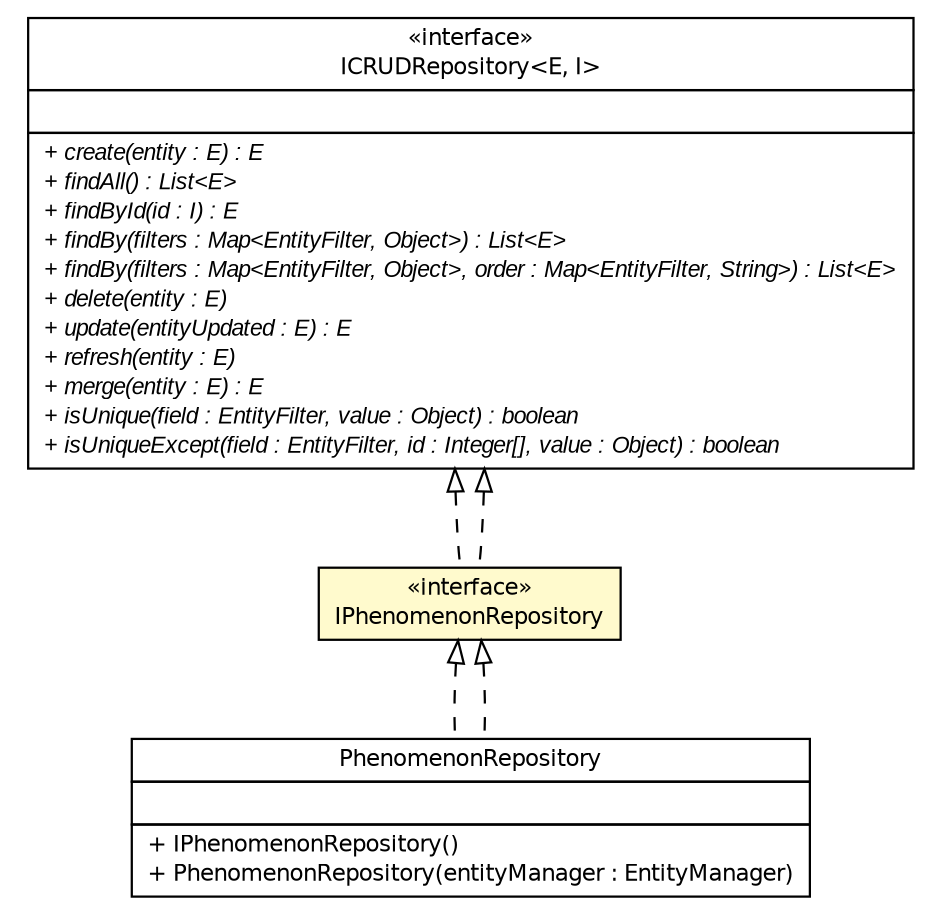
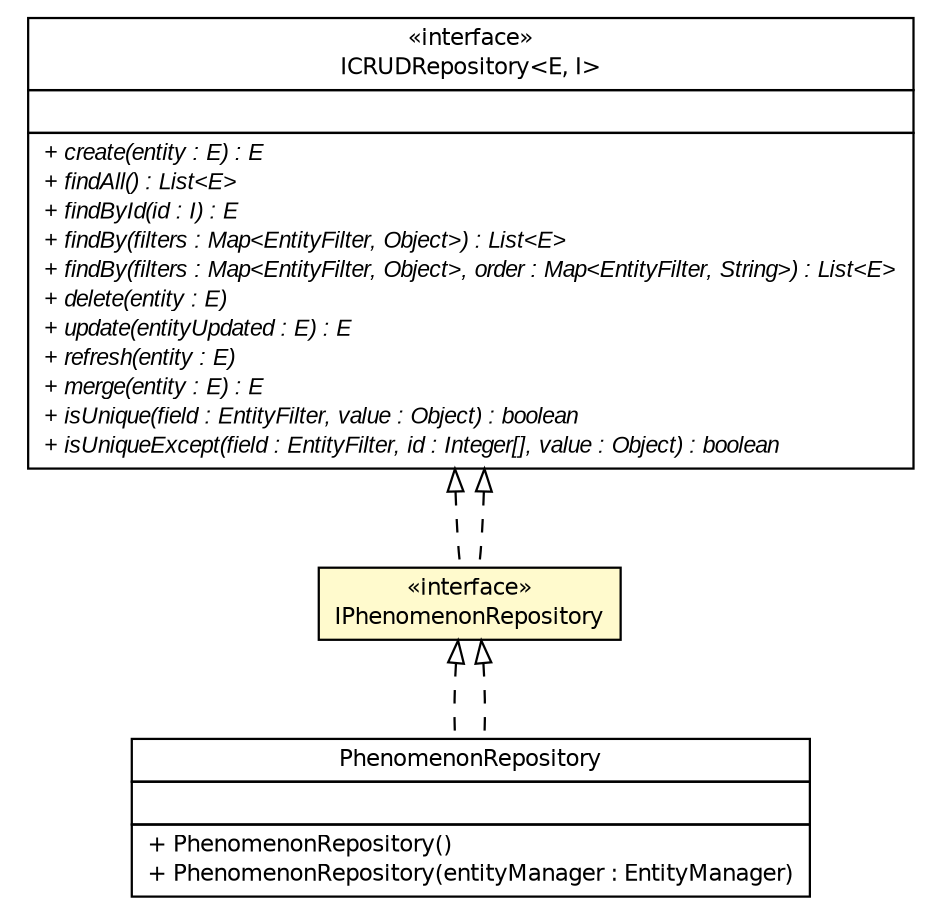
node "PhenomenonRepository": text "+ IPhenomenonRepository()" -> "+ PhenomenonRepository()"
